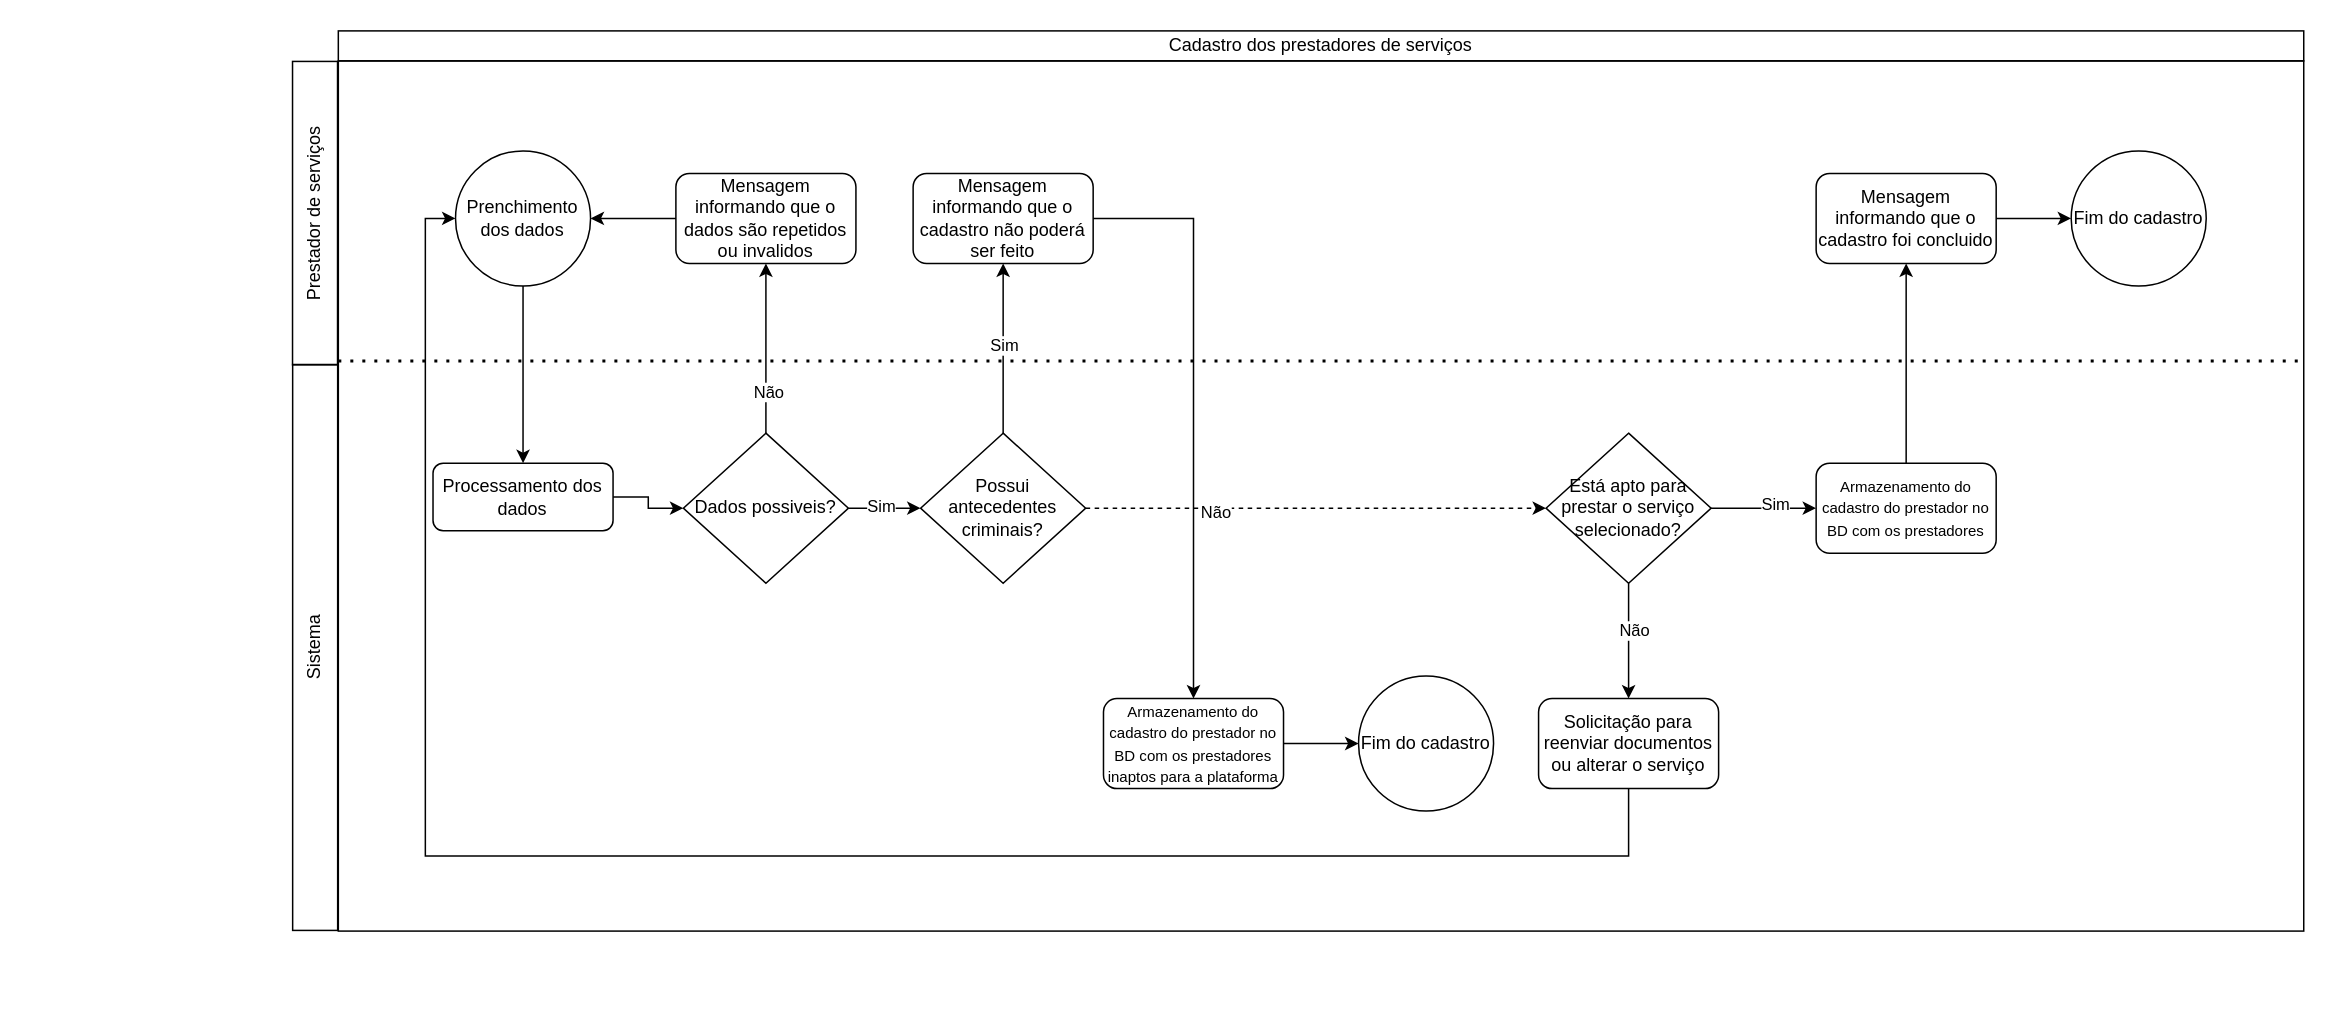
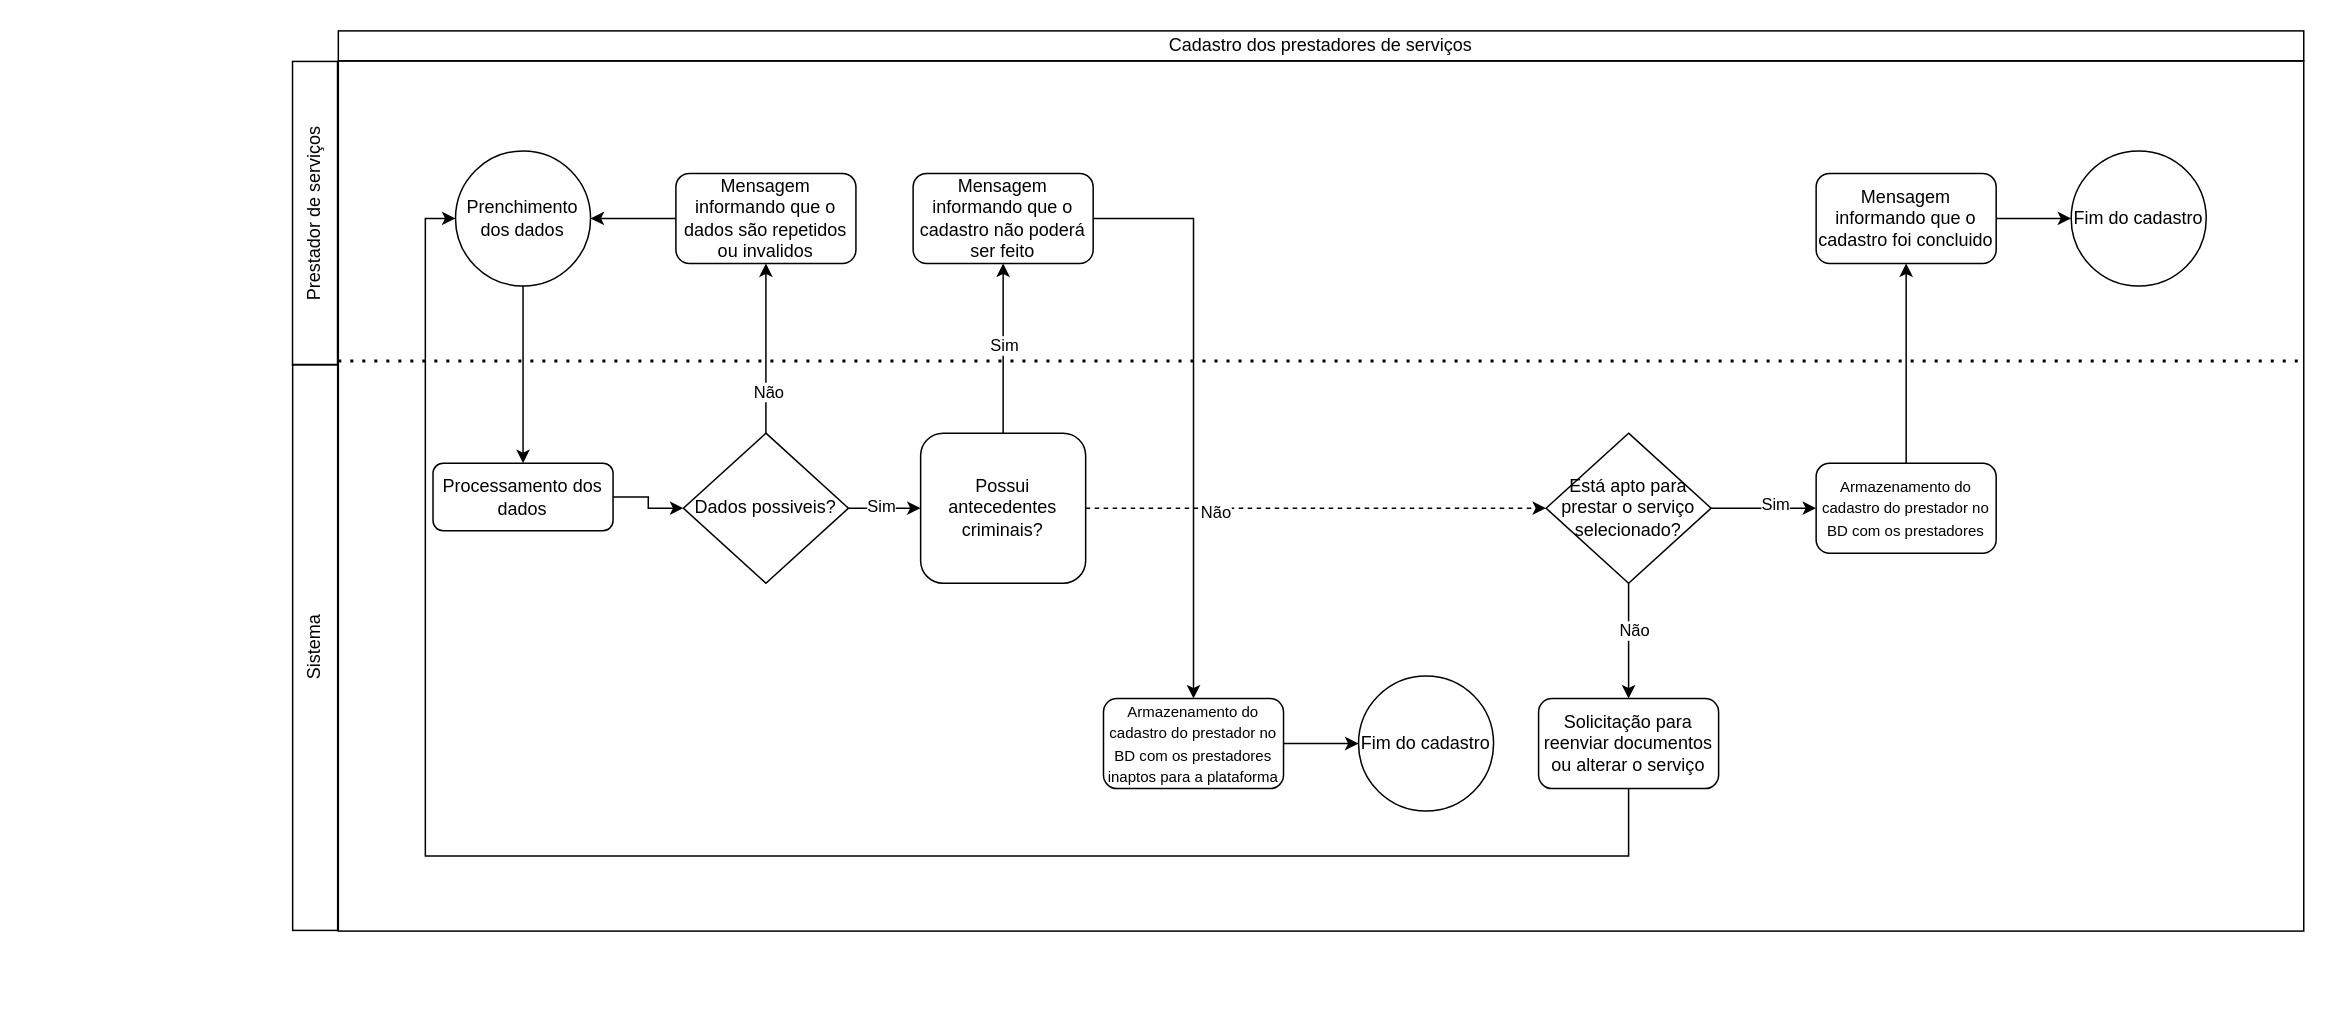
node "Possui antecedentes criminais?": shape diamond -> rounded rectangle
